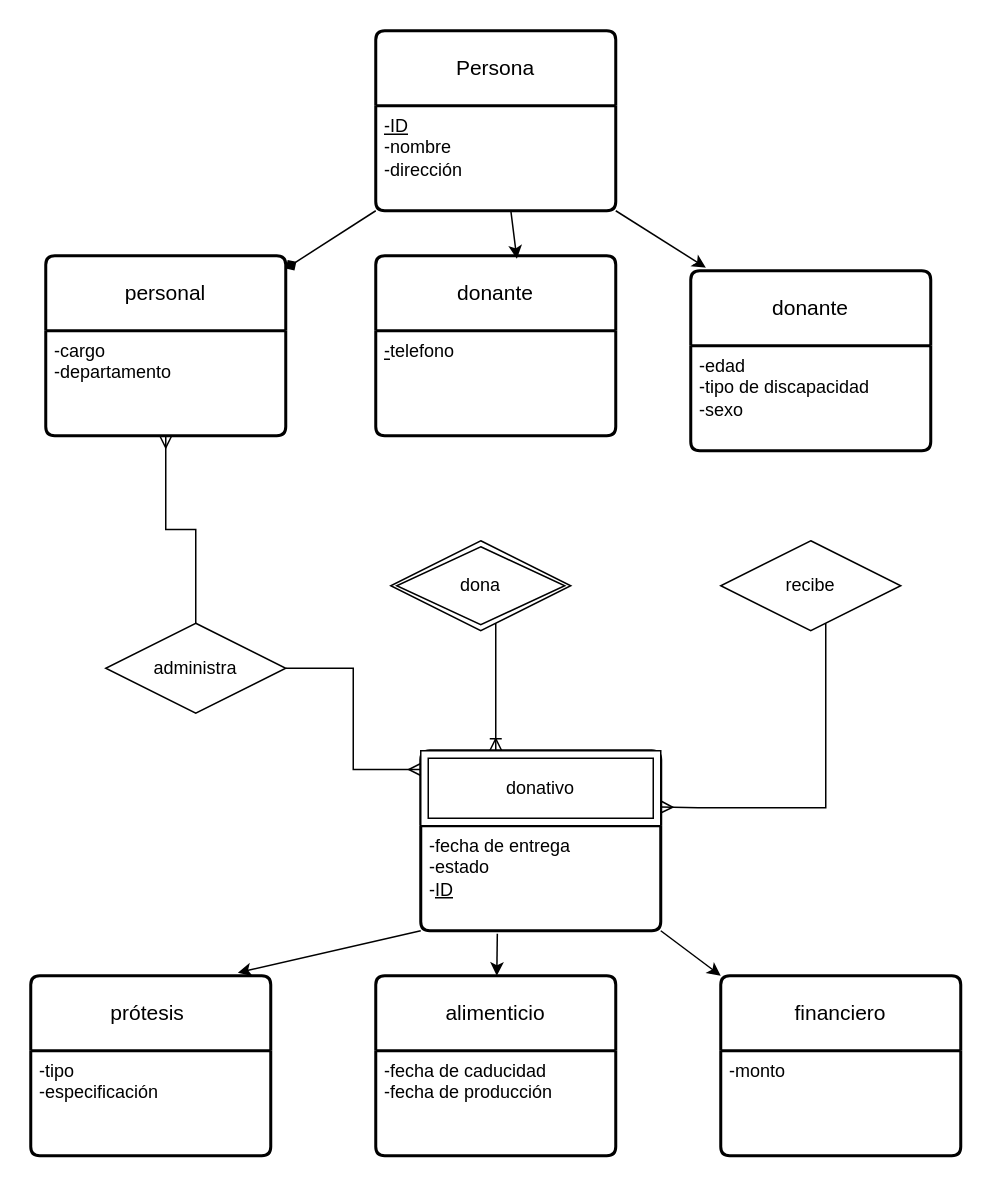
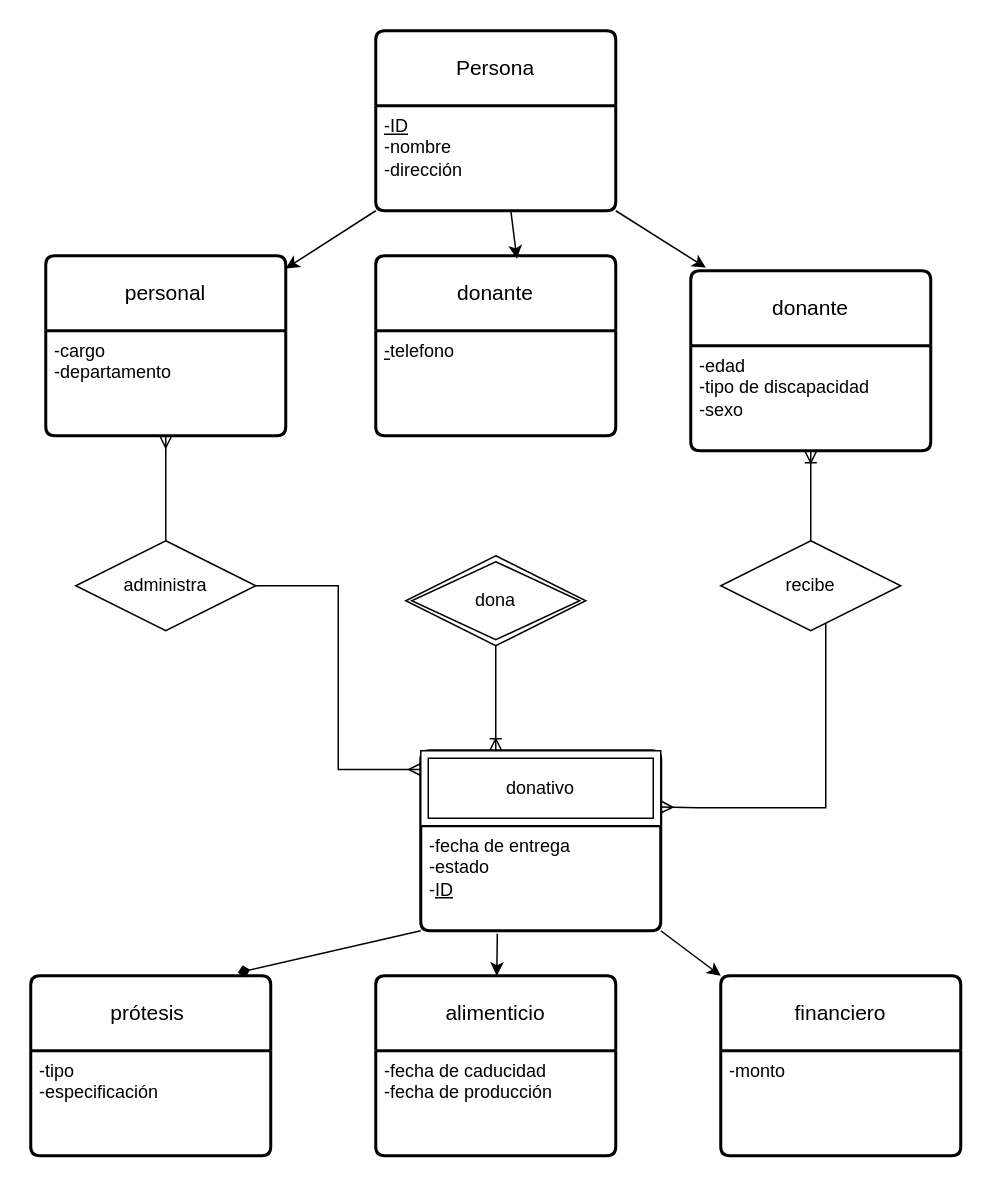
edge "-ID -nombre -dirección" -> "personal": arrowhead diamond -> classic
edge "recibe" -> "-edad -tipo de discapacidad -sexo": added
node "dona": moved (481, 586) -> (496, 601)
node "administra": moved (196, 668) -> (166, 586)
edge "-fecha de entrega -estado -ID" -> "prótesis": arrowhead classic -> diamond
